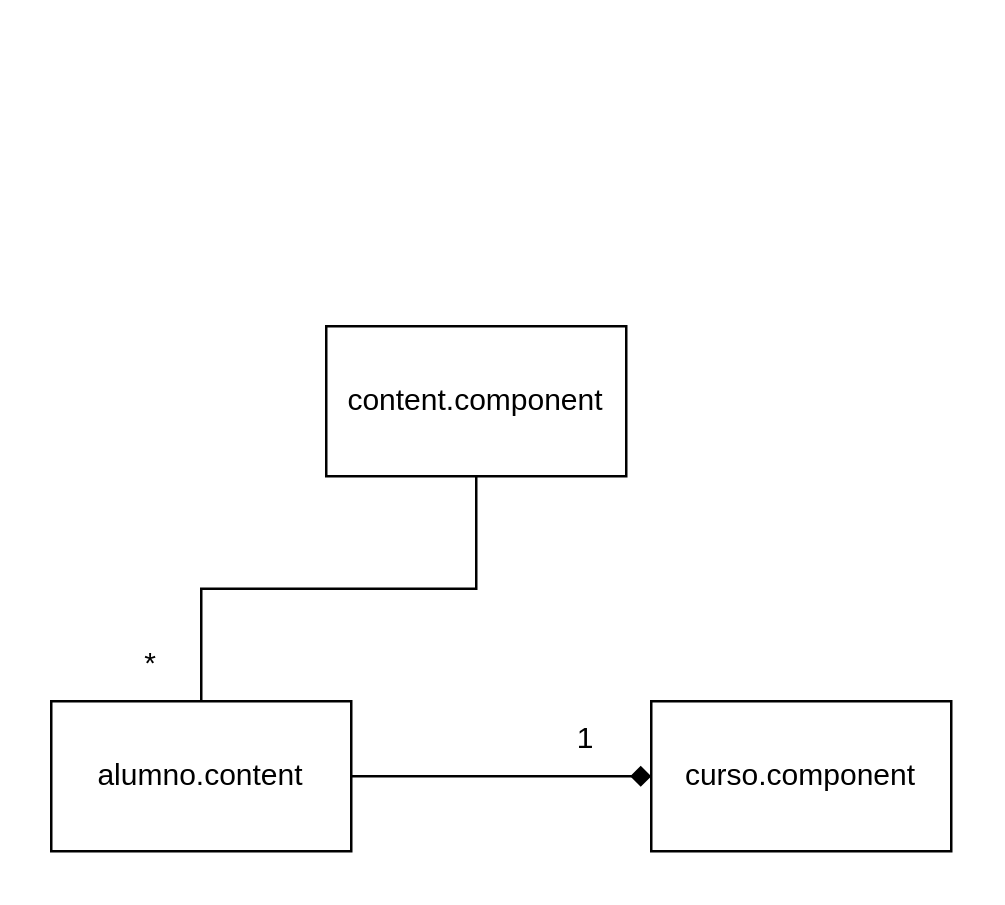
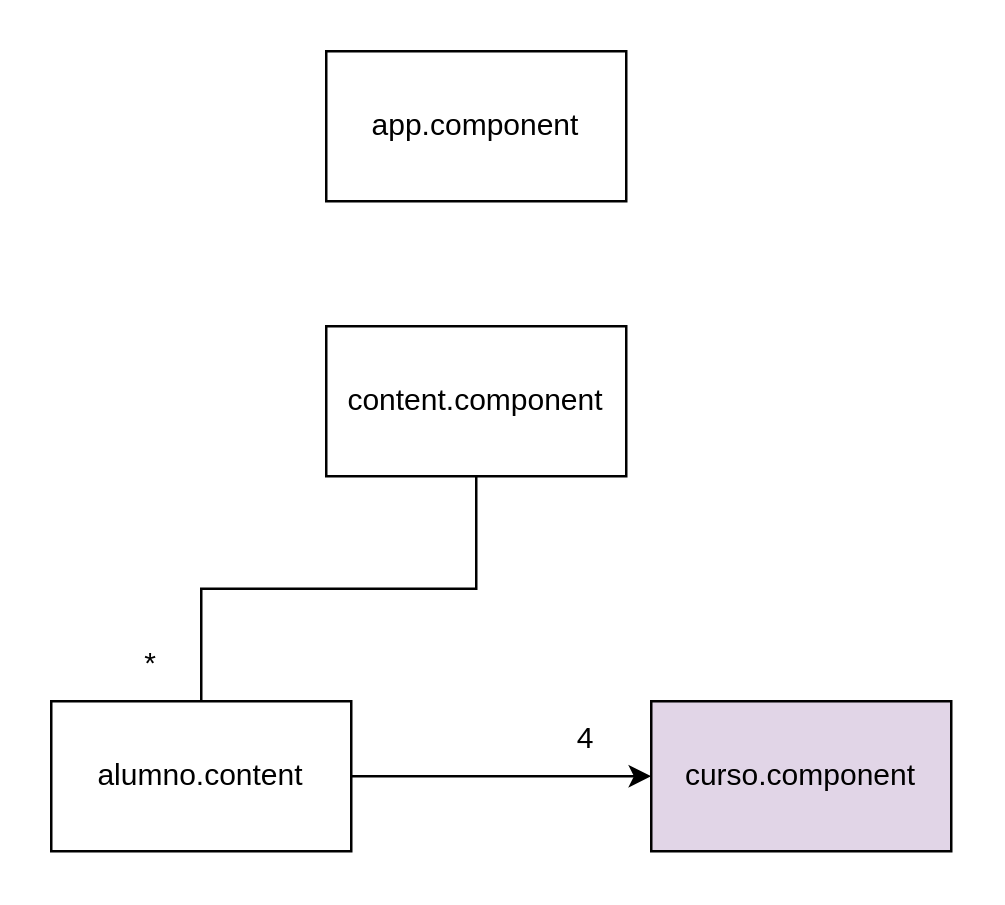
node "app.component": added
node "1": label "1" -> "4"
edge "alumno.content" -> "curso.component": arrowhead diamond -> classic
node "curso.component": fillcolor #ffffff -> #e1d5e7
